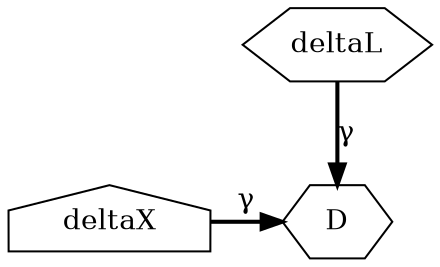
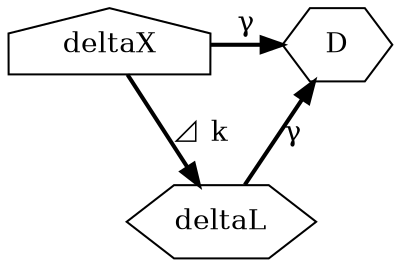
edge "deltaX" -> "deltaL": added, label "⊿ k"
